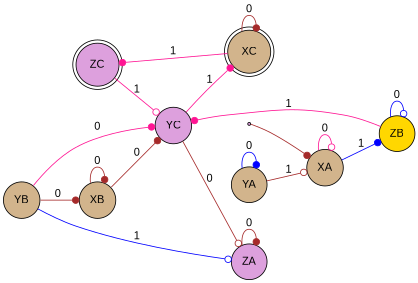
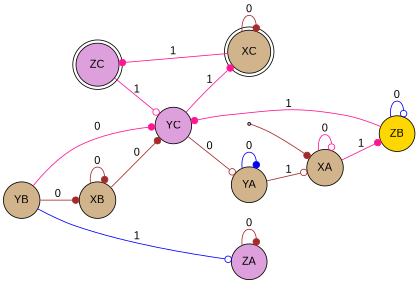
edge "XA" -> "ZB": color blue -> deeppink
edge "YC" -> "ZA": now "YC" -> "YA"
